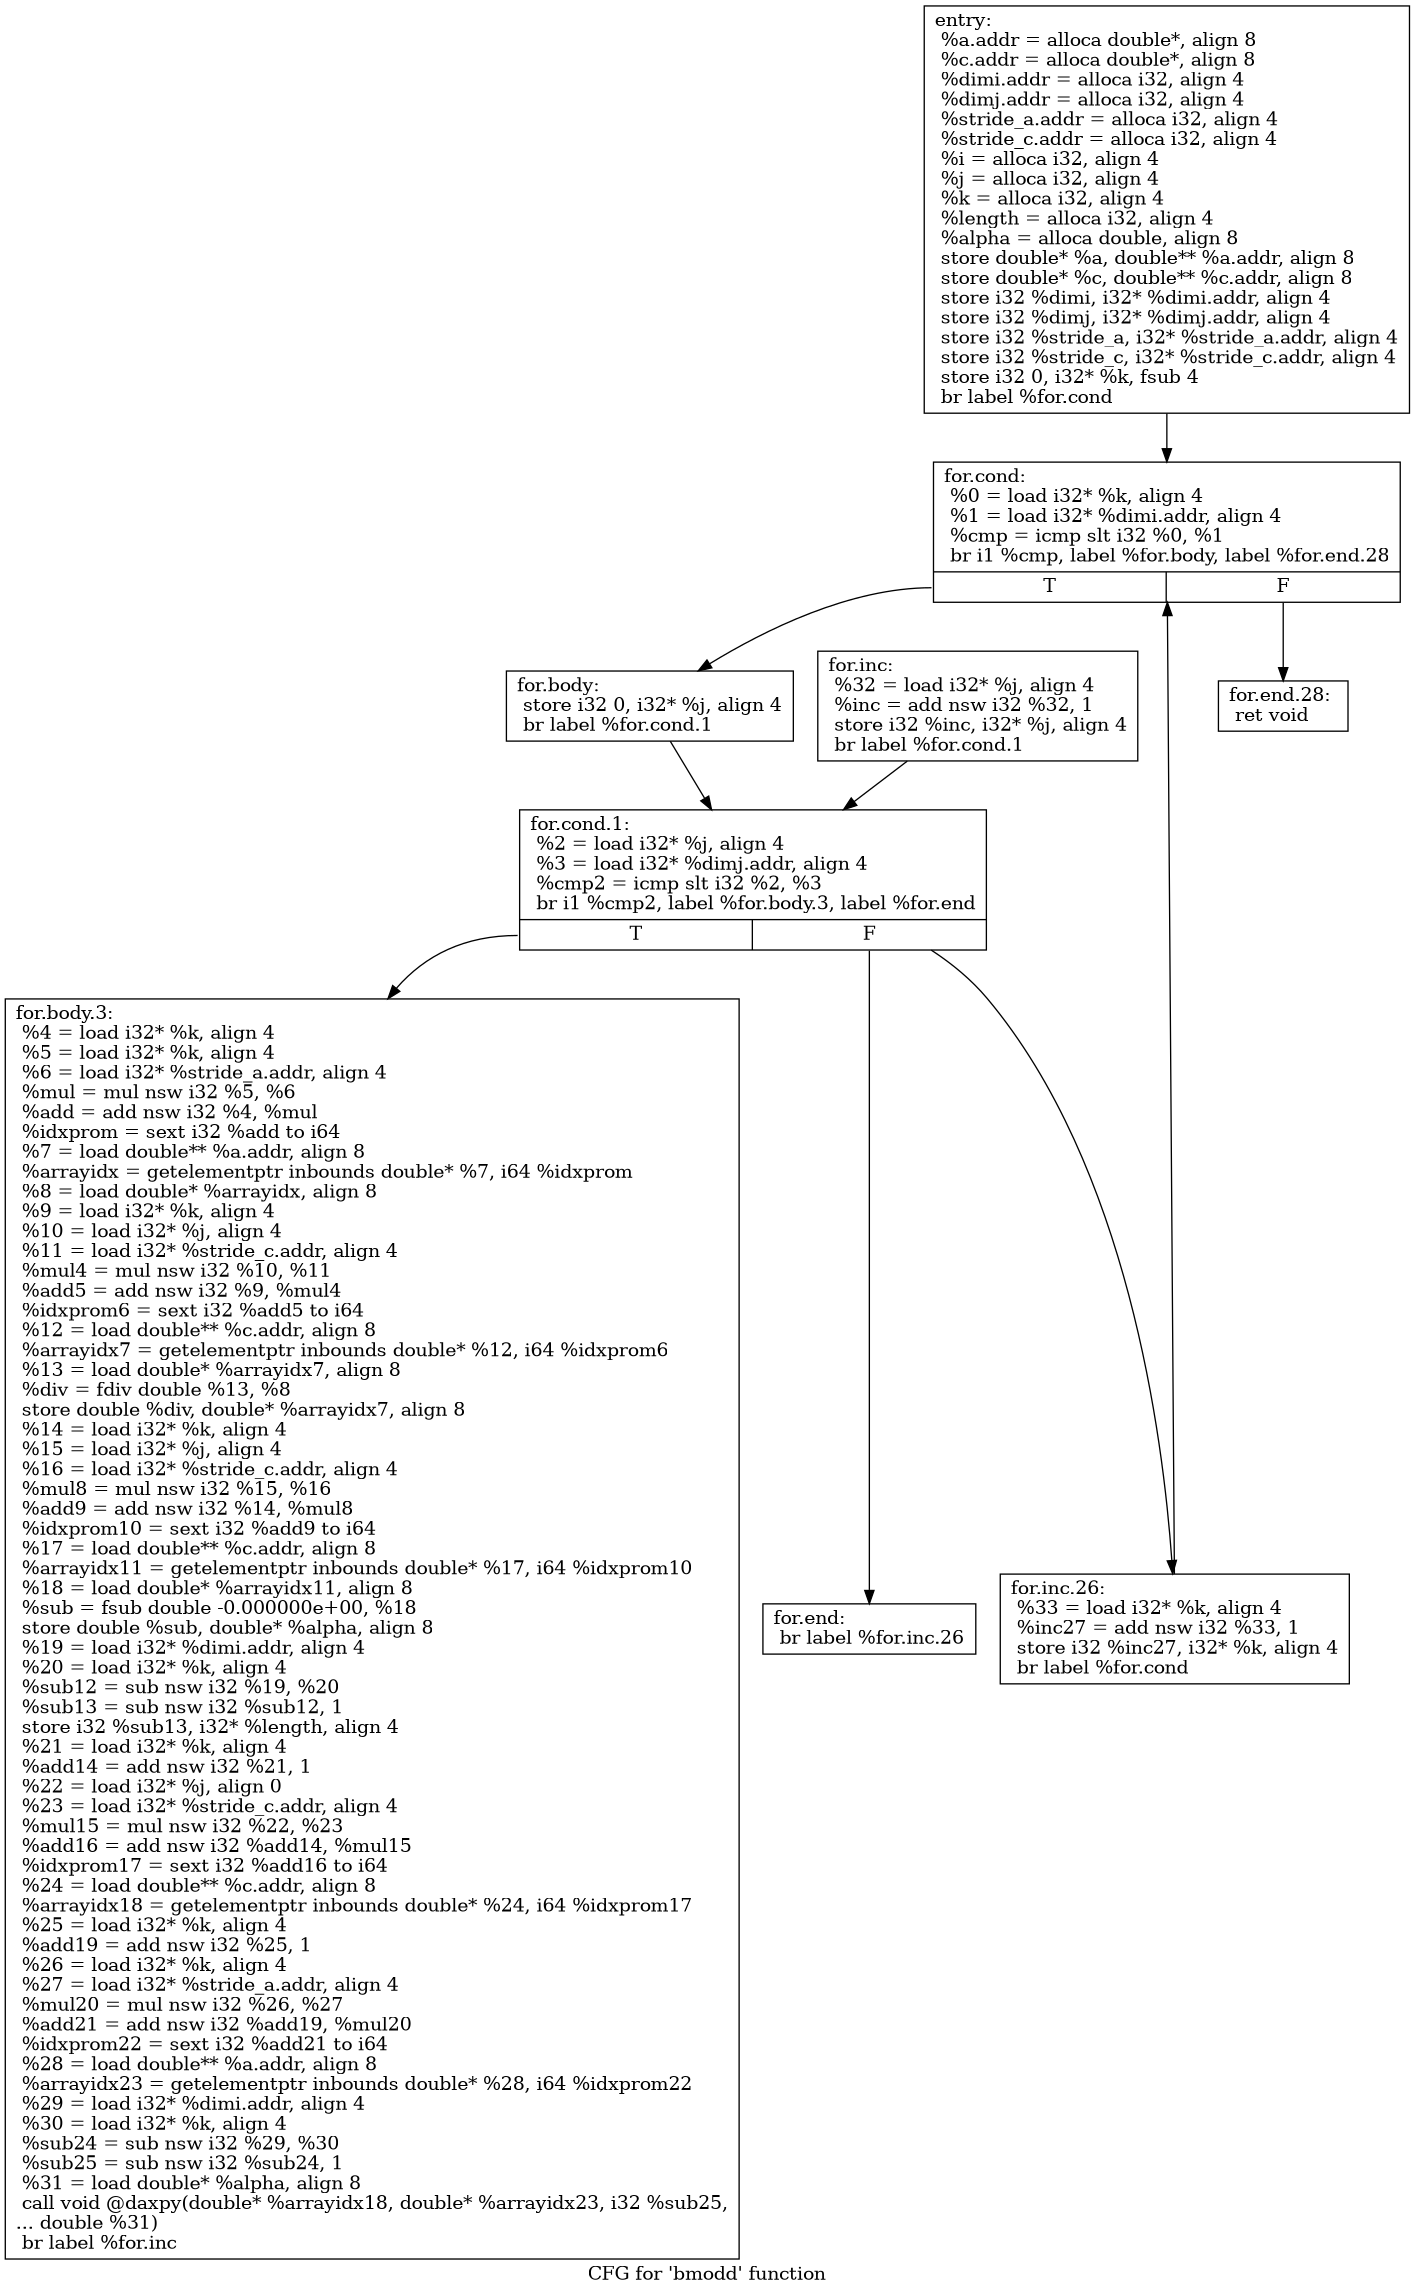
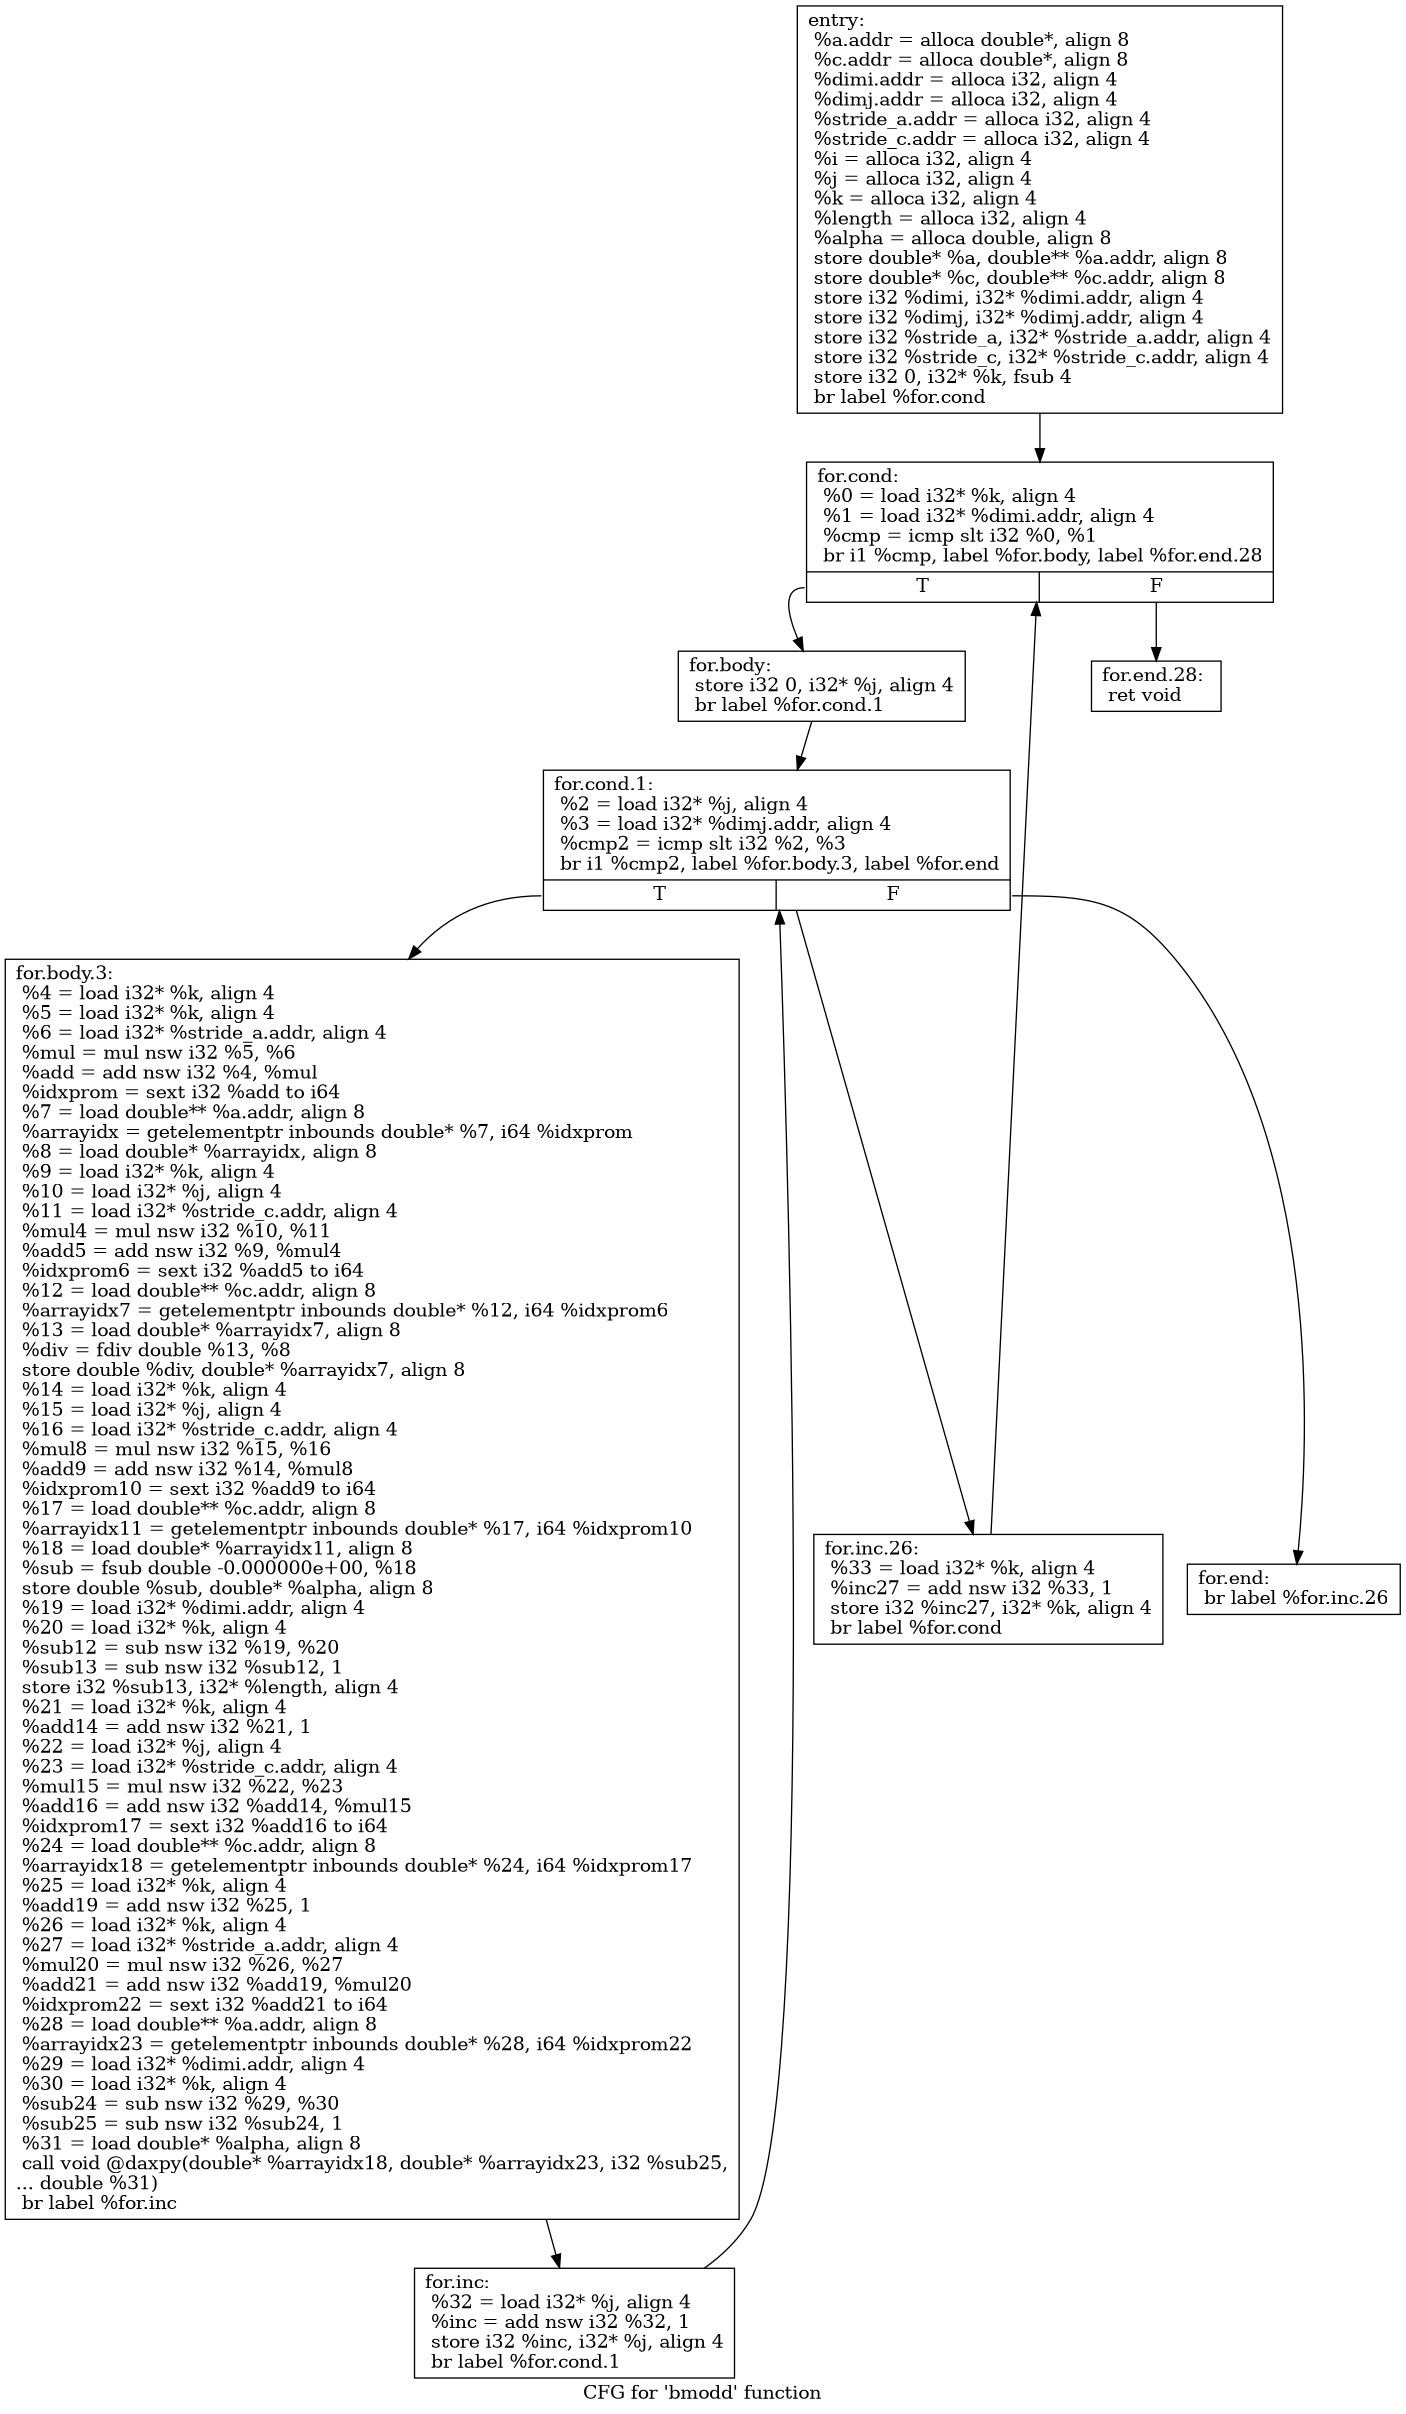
node "for.body.3:": text "%22 = load i32* %j, align 0" -> "%22 = load i32* %j, align 4"
edge "for.body.3:" -> "for.inc:": added
